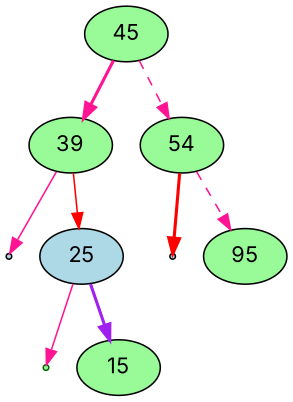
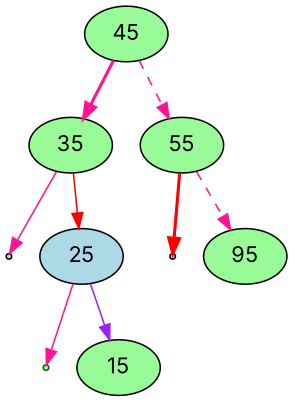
node "39": label "39" -> "35"
node "54": label "54" -> "55"
edge "25" -> "15": style bold -> solid
